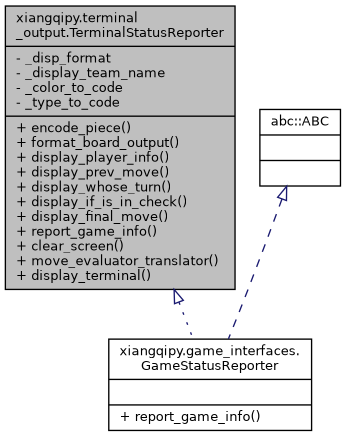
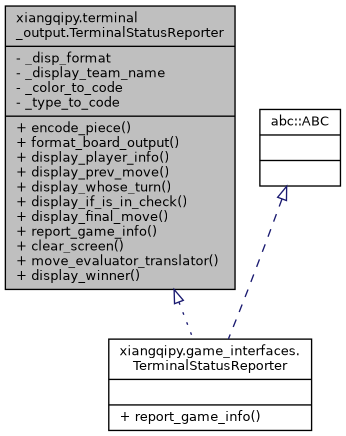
node "xiangqipy.terminal": text "+ display_terminal()" -> "+ display_winner()"
node "xiangqipy.game_interfaces.": text "GameStatusReporter" -> "TerminalStatusReporter"
